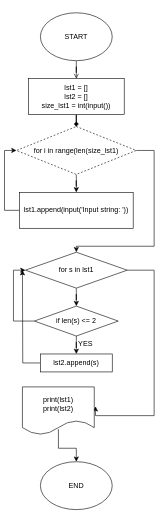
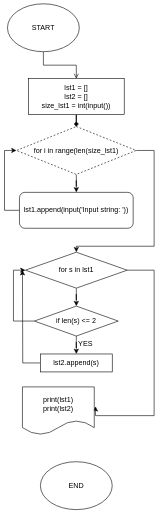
node "START": moved (77, 36) -> (44, 27)
node "lst1.append(input('Input string: '))": shape rectangle -> rounded rectangle
edge "print(lst1) print(lst2)" -> "END": removed
